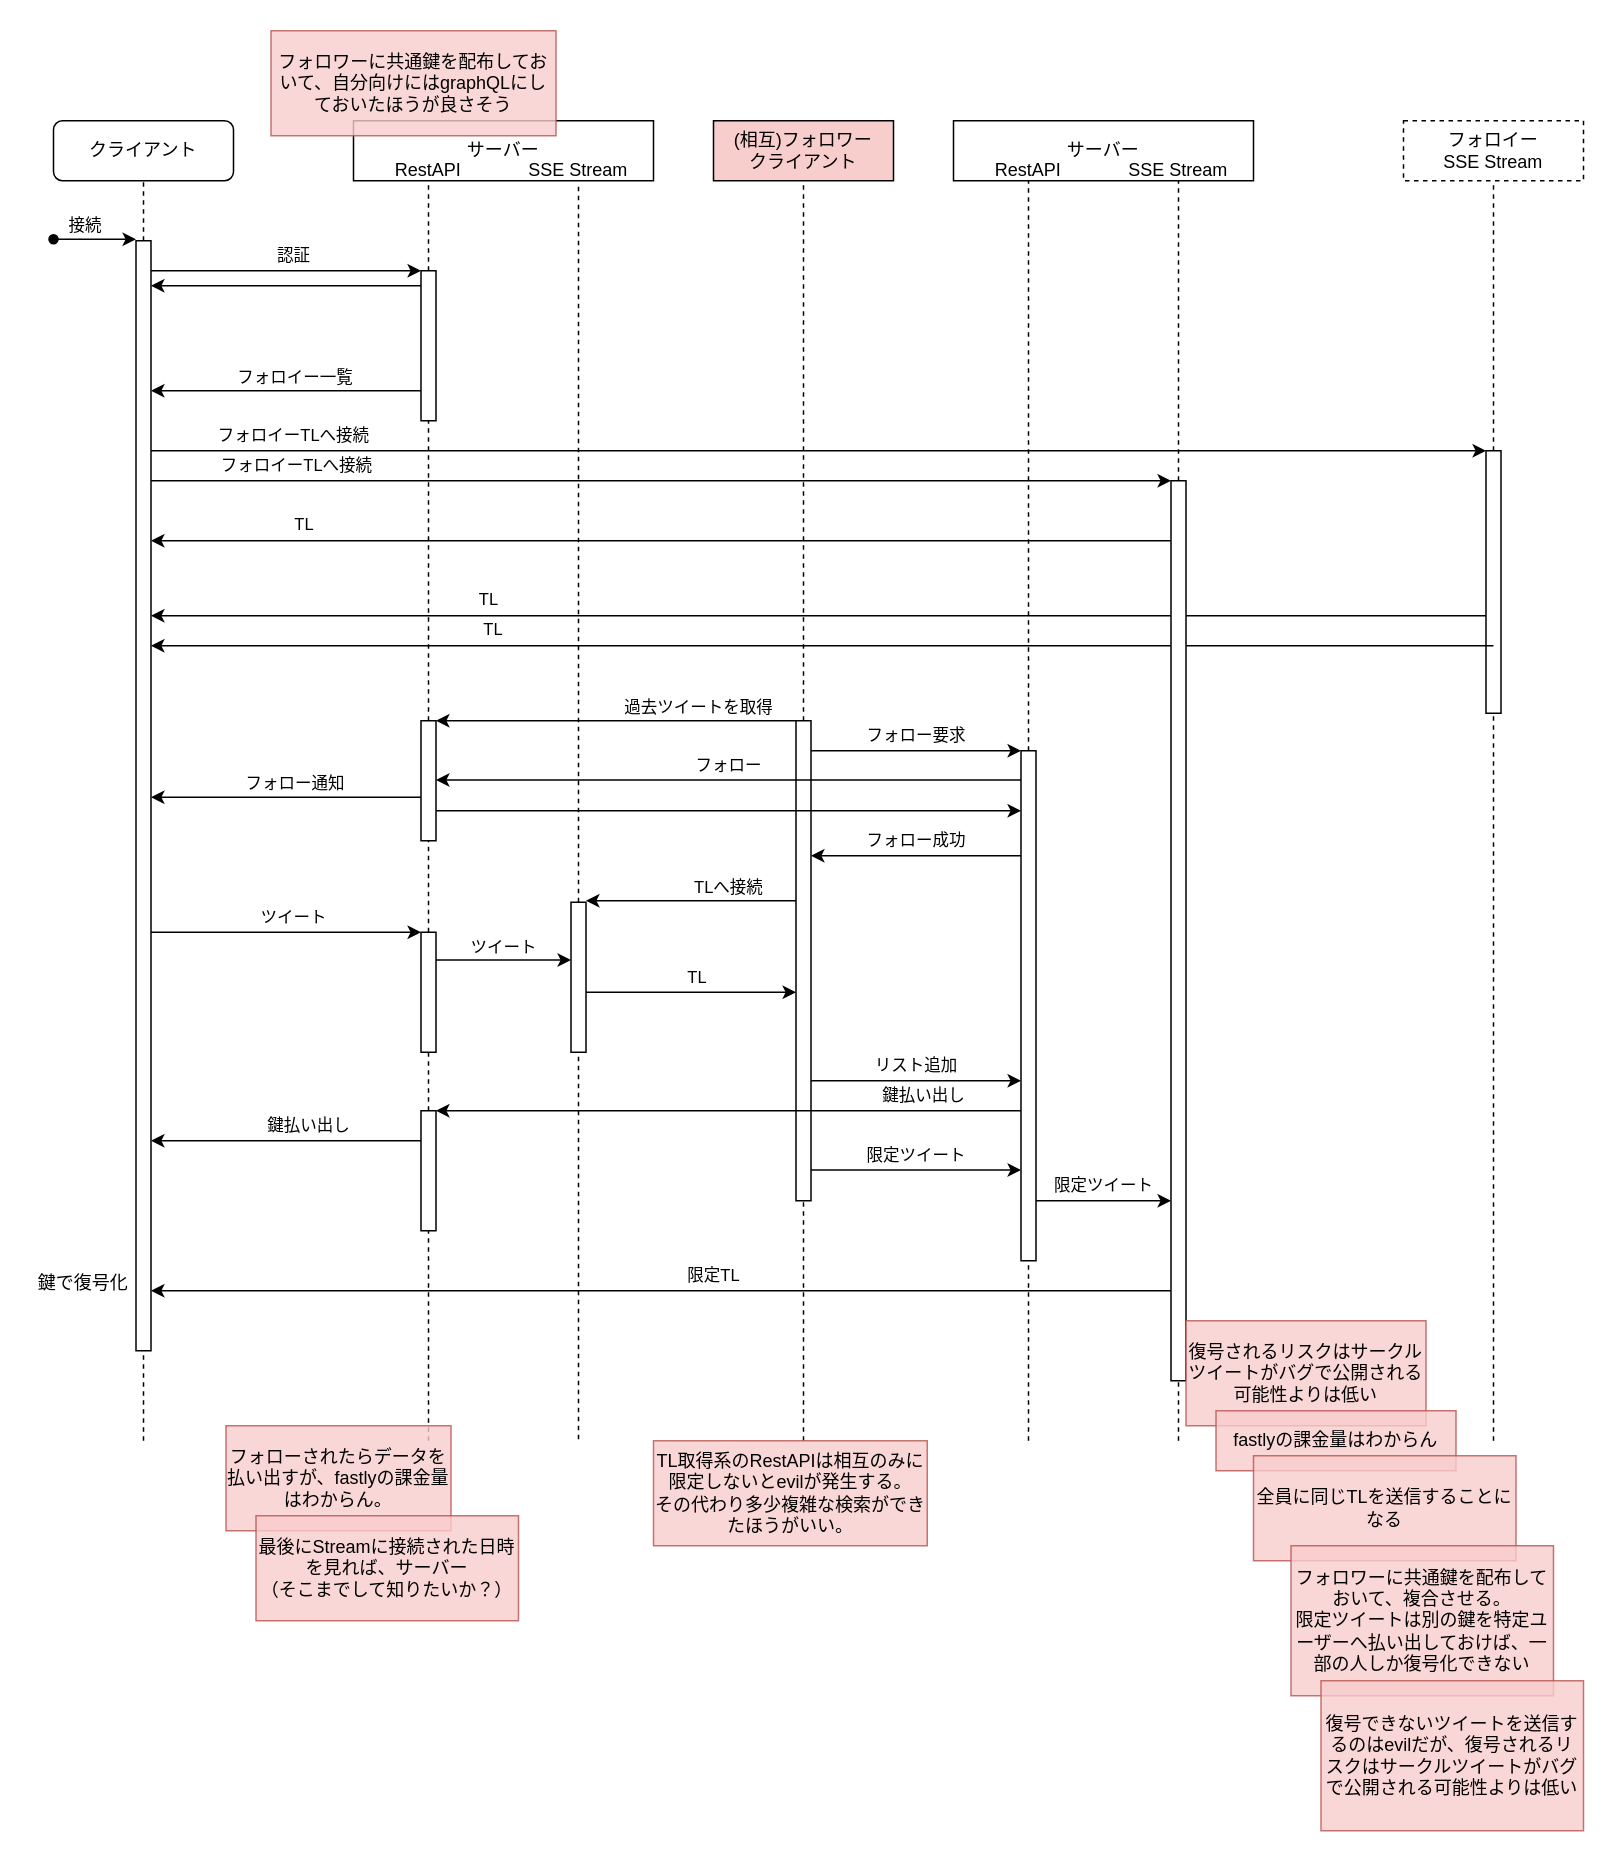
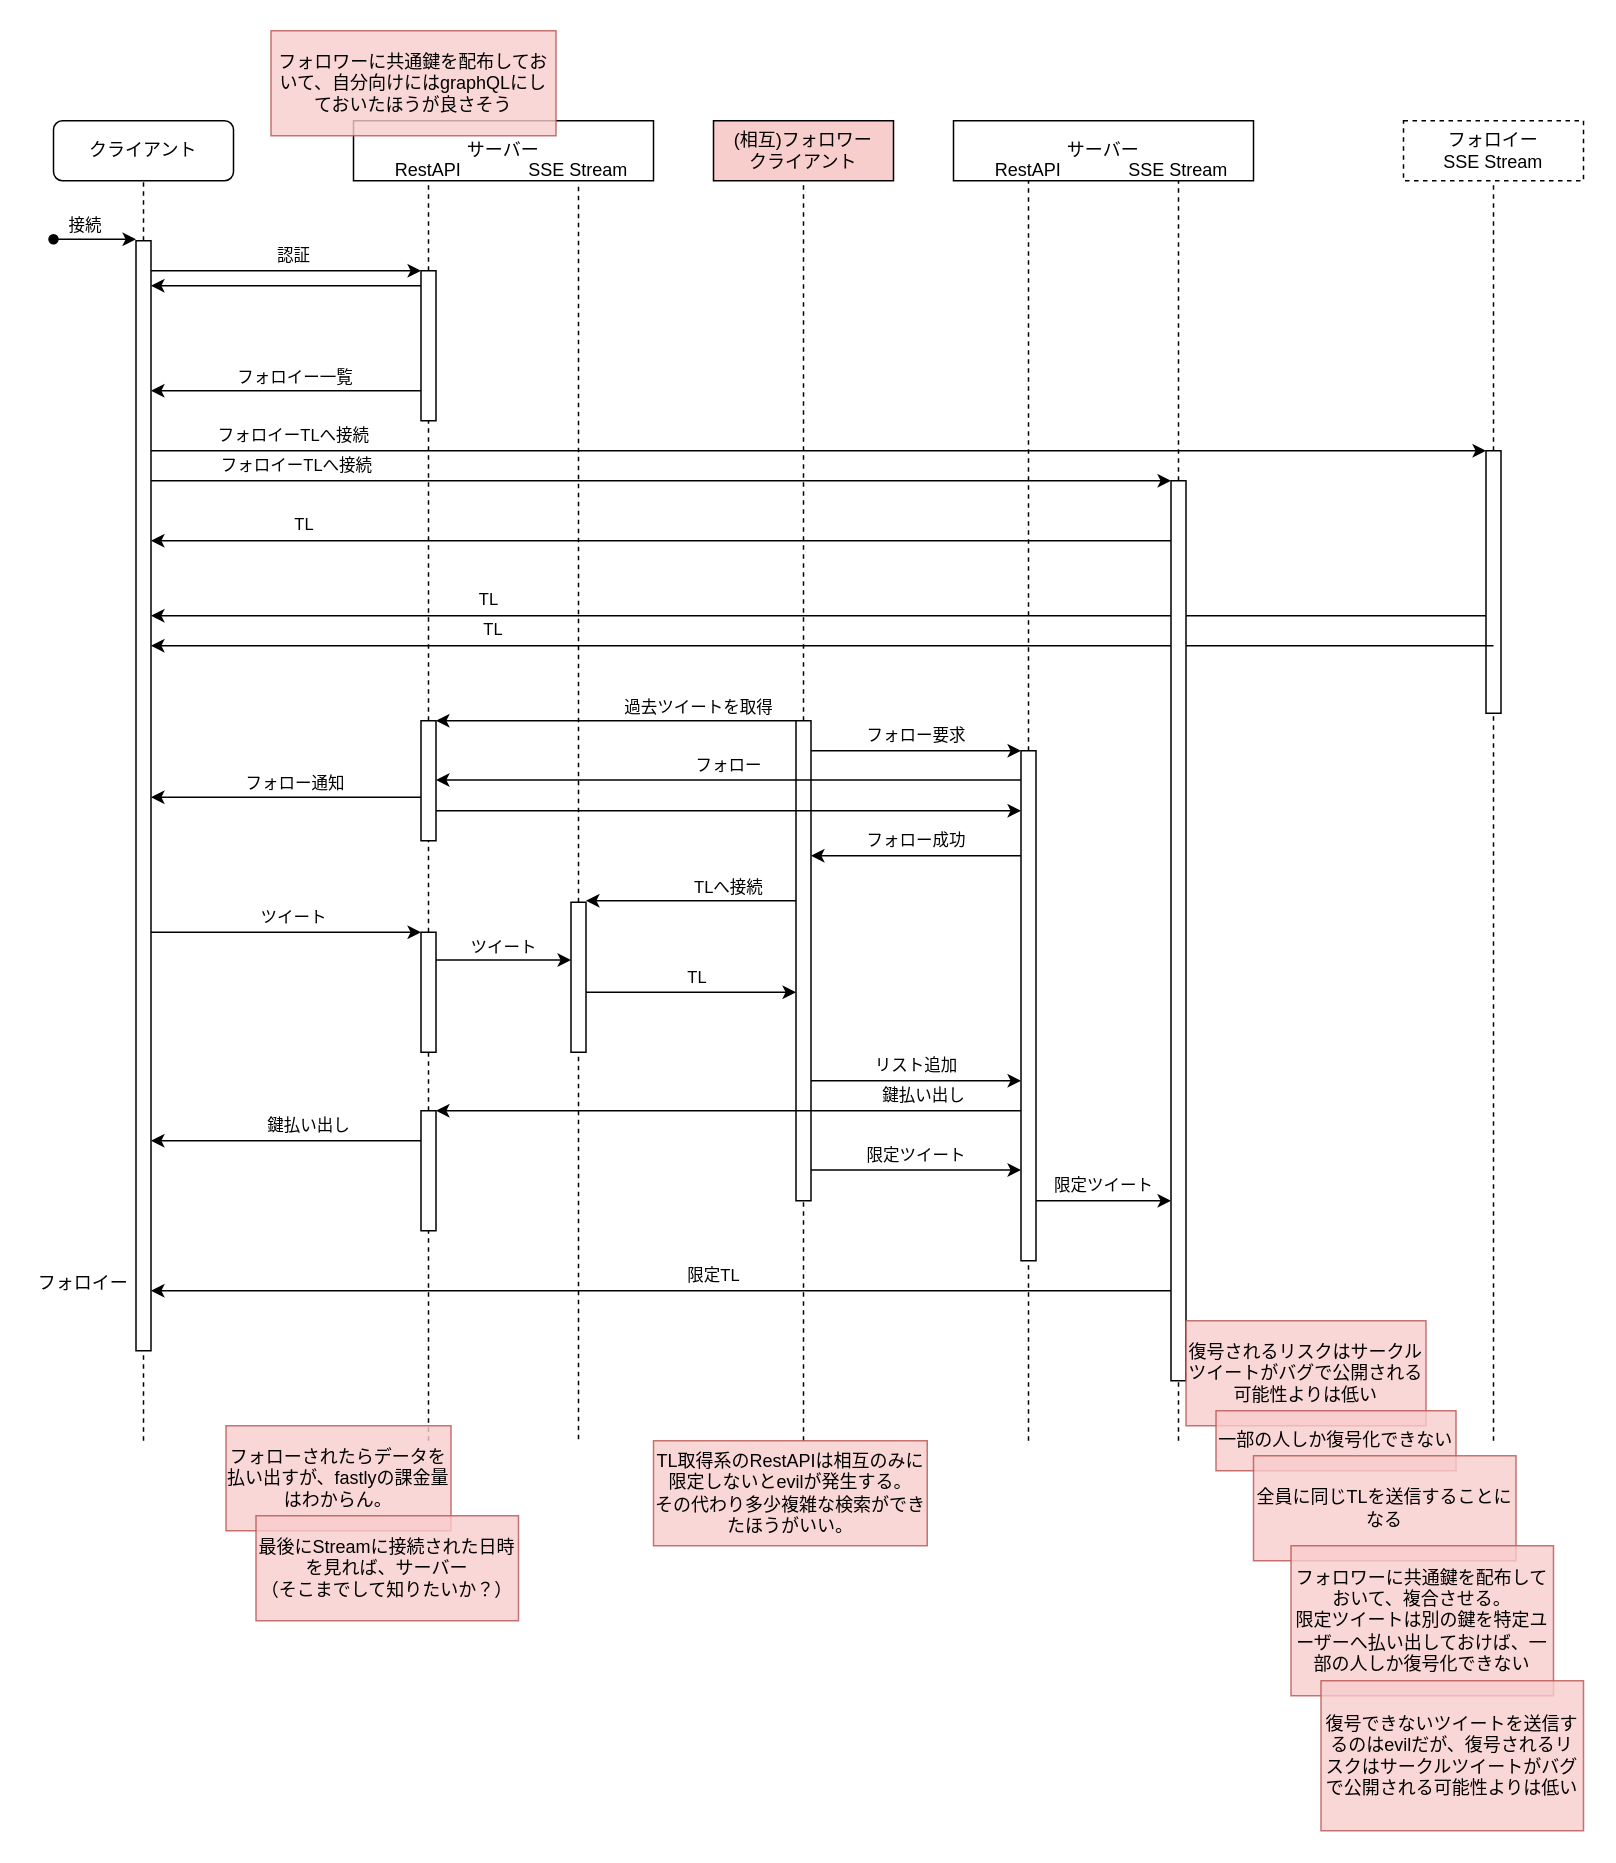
node "鍵で復号化": label "鍵で復号化" -> "フォロイー"
node "fastlyの課金量はわからん": label "fastlyの課金量はわからん" -> "一部の人しか復号化できない"
